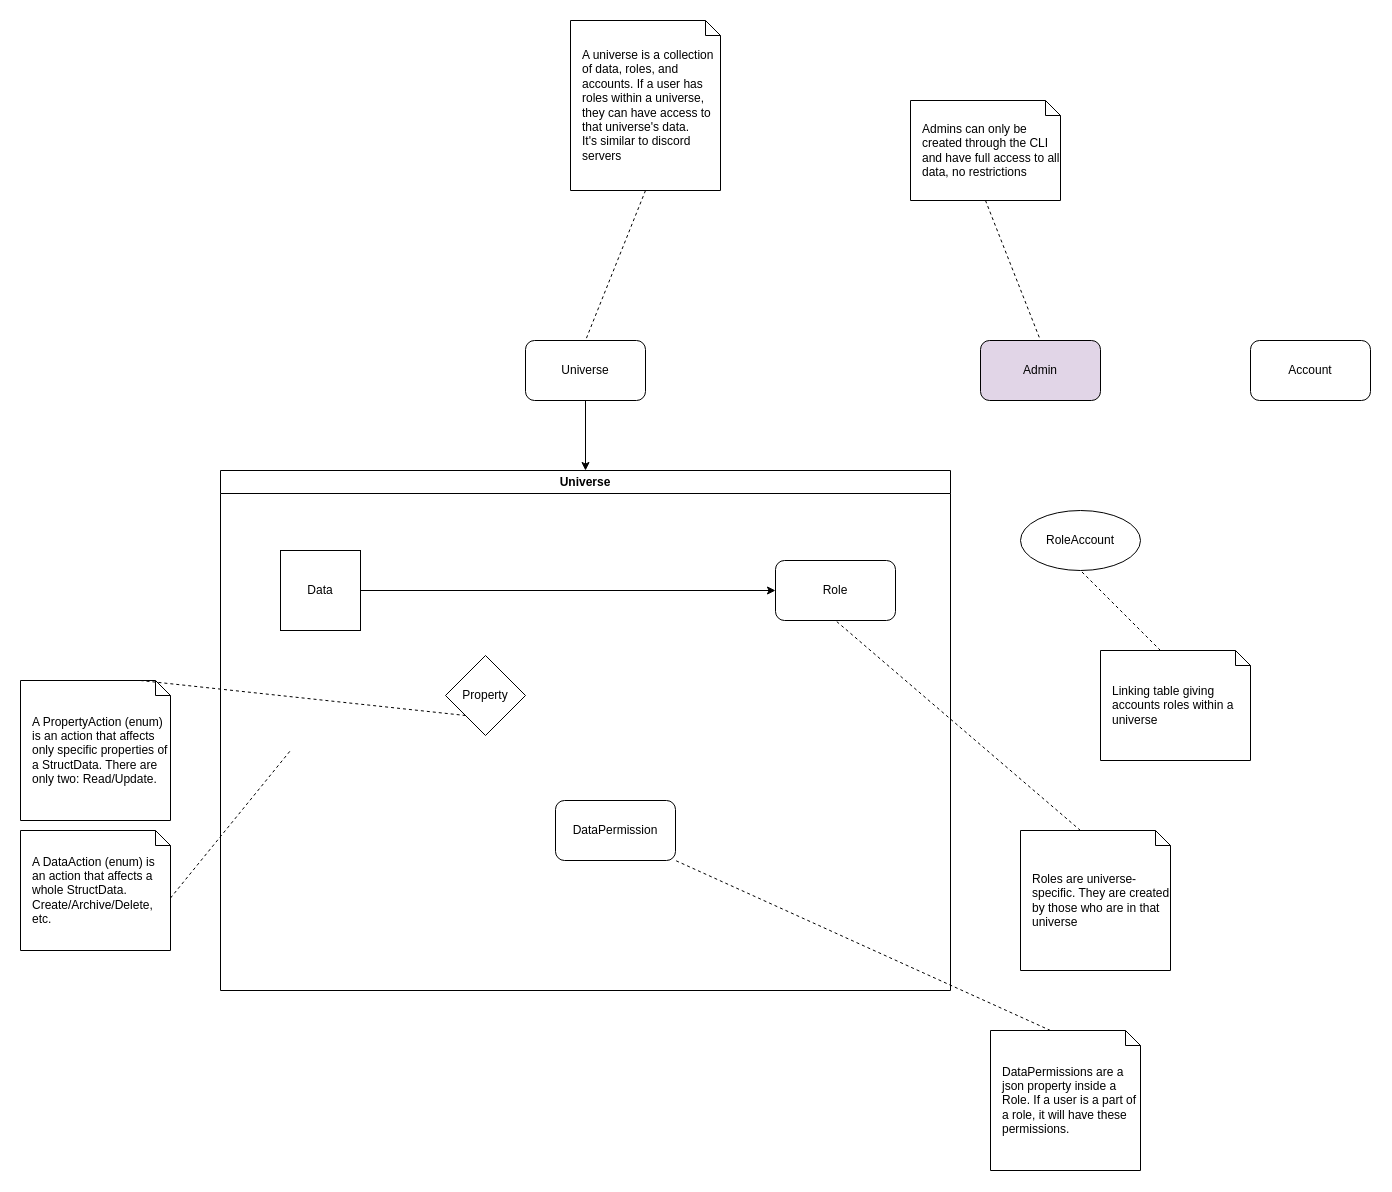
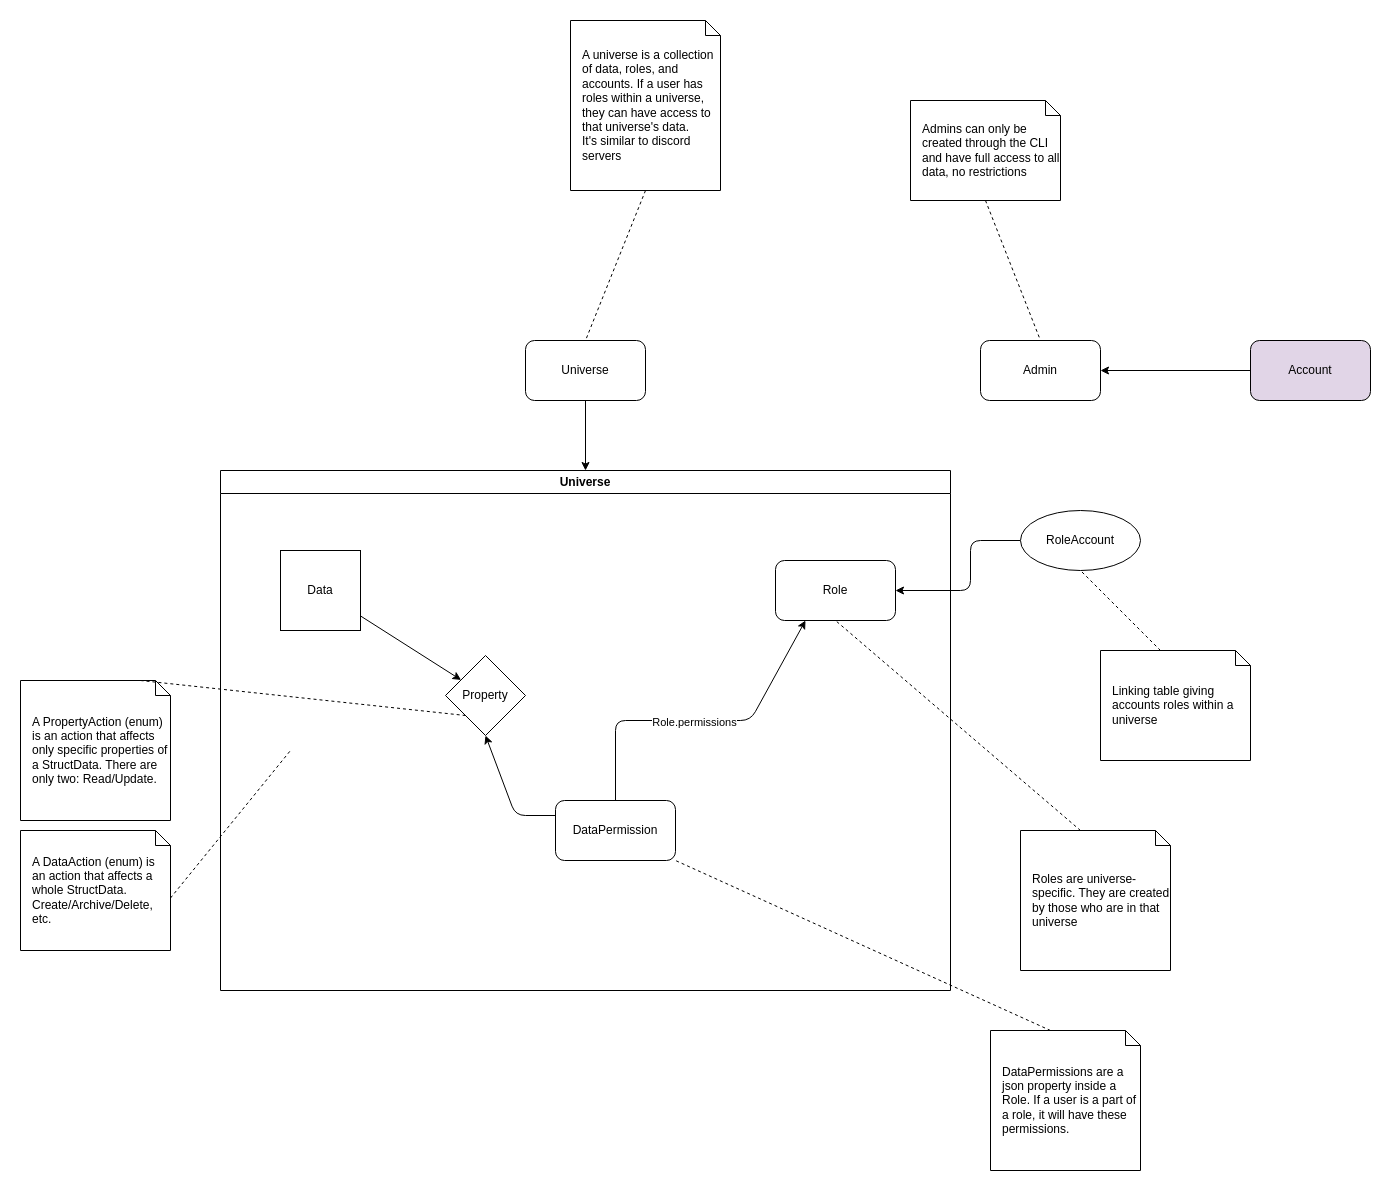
node "Admin": fillcolor #e1d5e7 -> #ffffff
edge "Account" -> "Admin": added
node "Account": fillcolor #ffffff -> #e1d5e7
edge "RoleAccount" -> "Role": added
edge "Data" -> "Role": now "Data" -> "Property"
edge "DataPermission" -> "Role": added, label "Role.permissions"
edge "DataPermission" -> "Property": added
